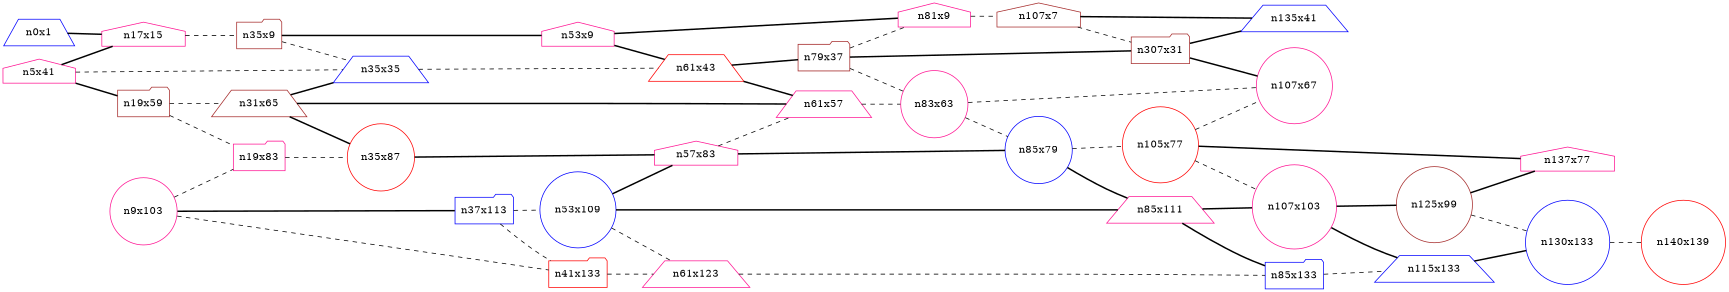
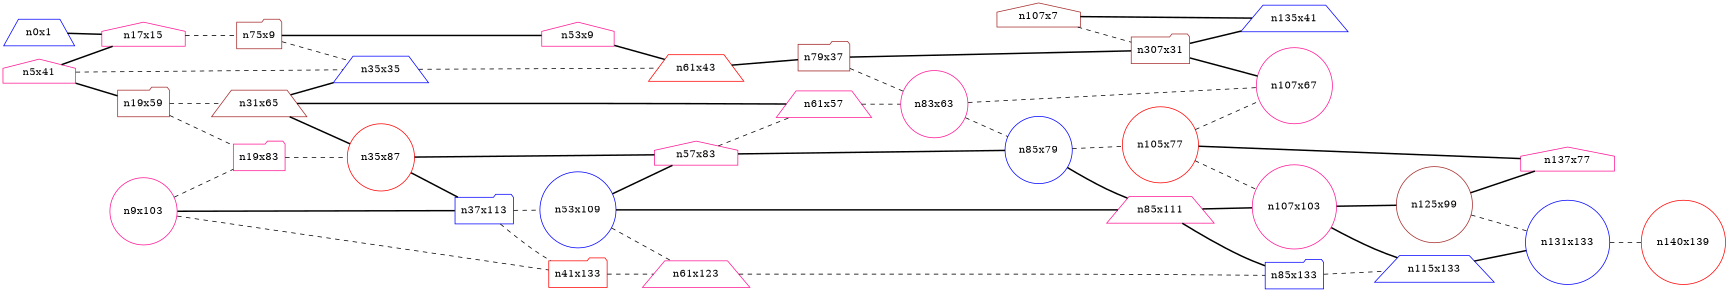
node "n81x9": removed
node "n35x9": label "n35x9" -> "n75x9"
edge "n61x43" -- "n61x57": removed
edge "n35x87" -- "n37x113": added
node "n130x133": label "n130x133" -> "n131x133"
